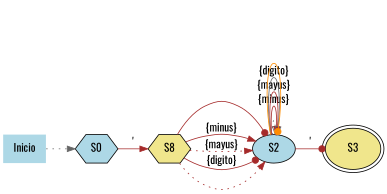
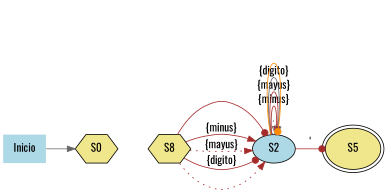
edge "Inicio" -> "S0": style dotted -> solid
node "S0": fillcolor lightblue -> khaki
edge "S0" -> "S8": removed, label "'"
node "S3": label "S3" -> "S5"
